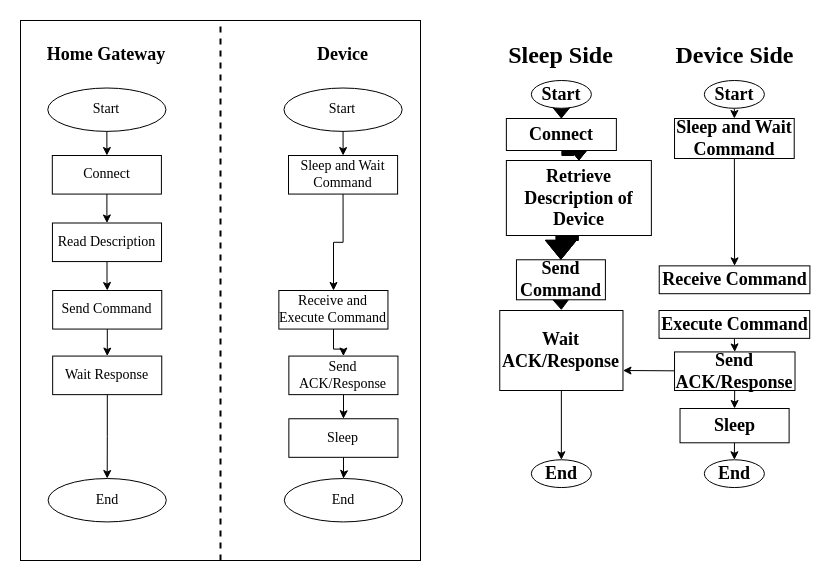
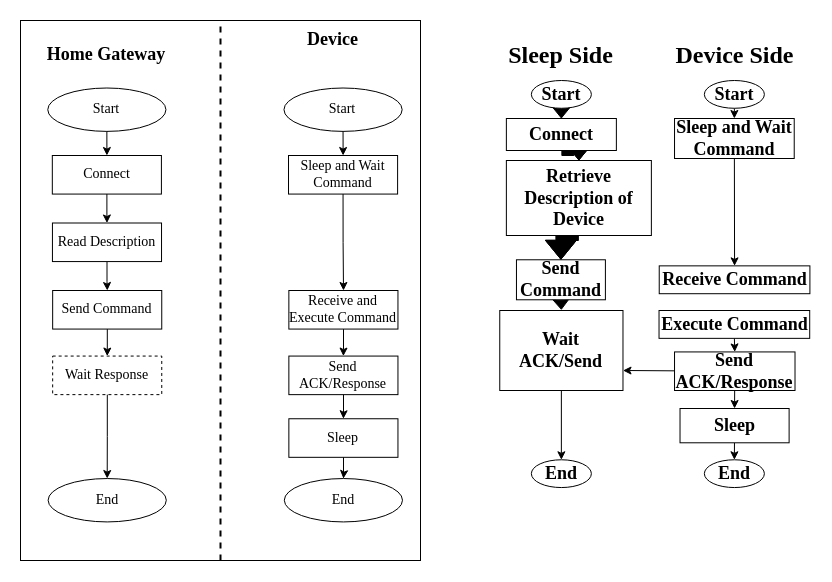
node "Device": moved (343, 54) -> (333, 39)
node "Receive and Execute Command": moved (333, 310) -> (343, 310)
node "Wait ACK/Response": label "Wait ACK/Response" -> "Wait ACK/Send"
node "Wait Response": style solid -> dashed
